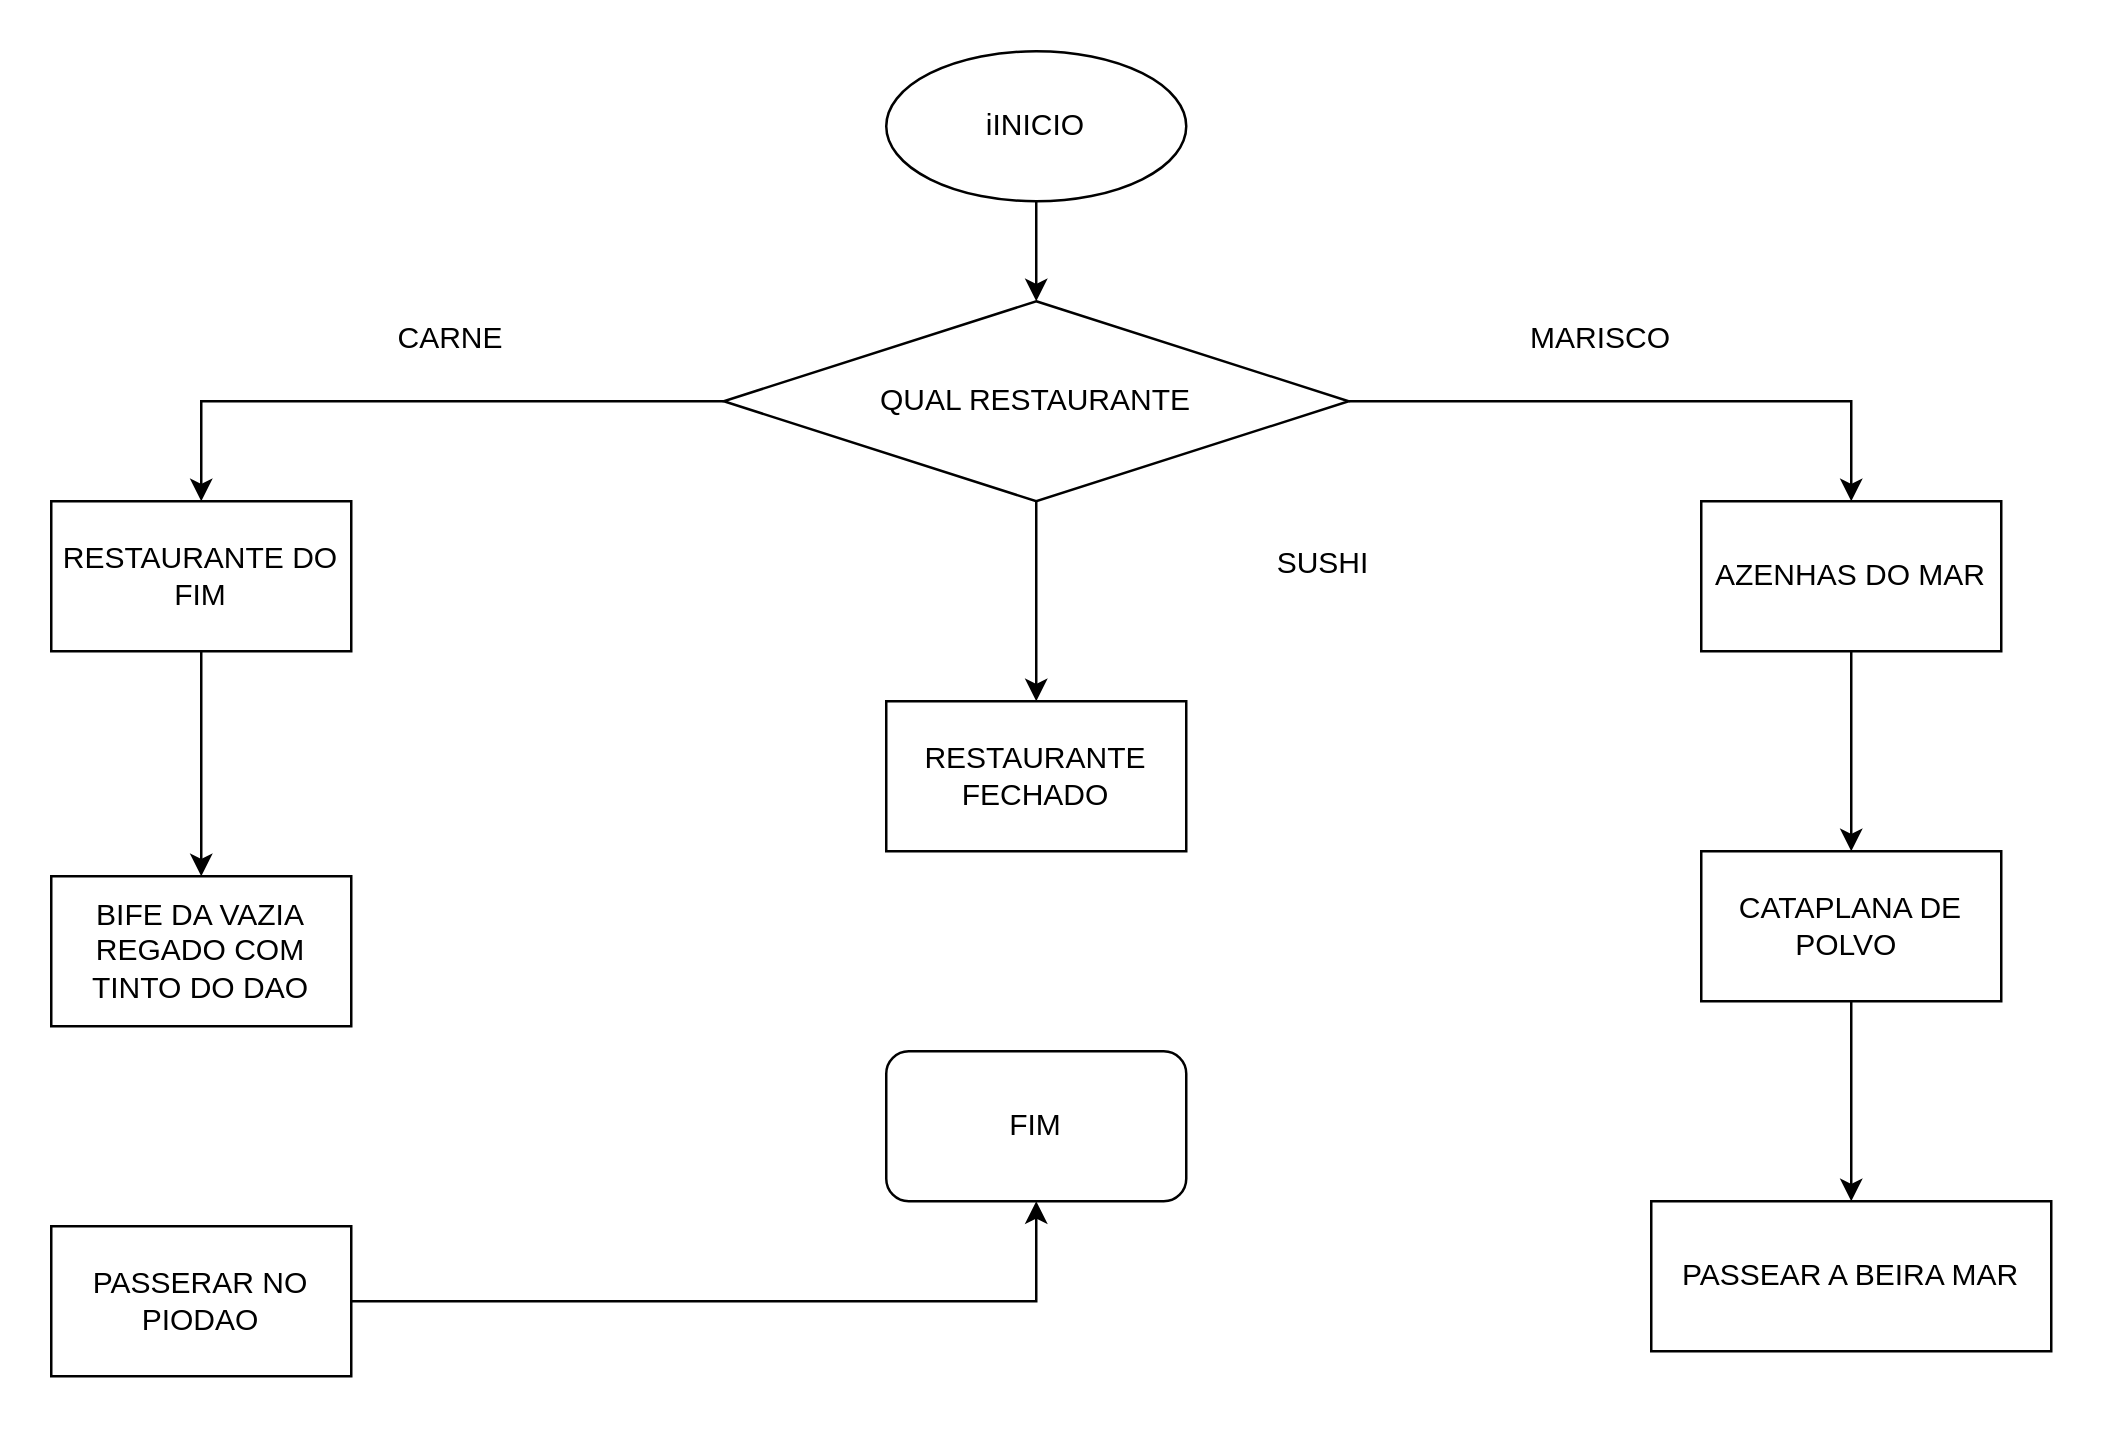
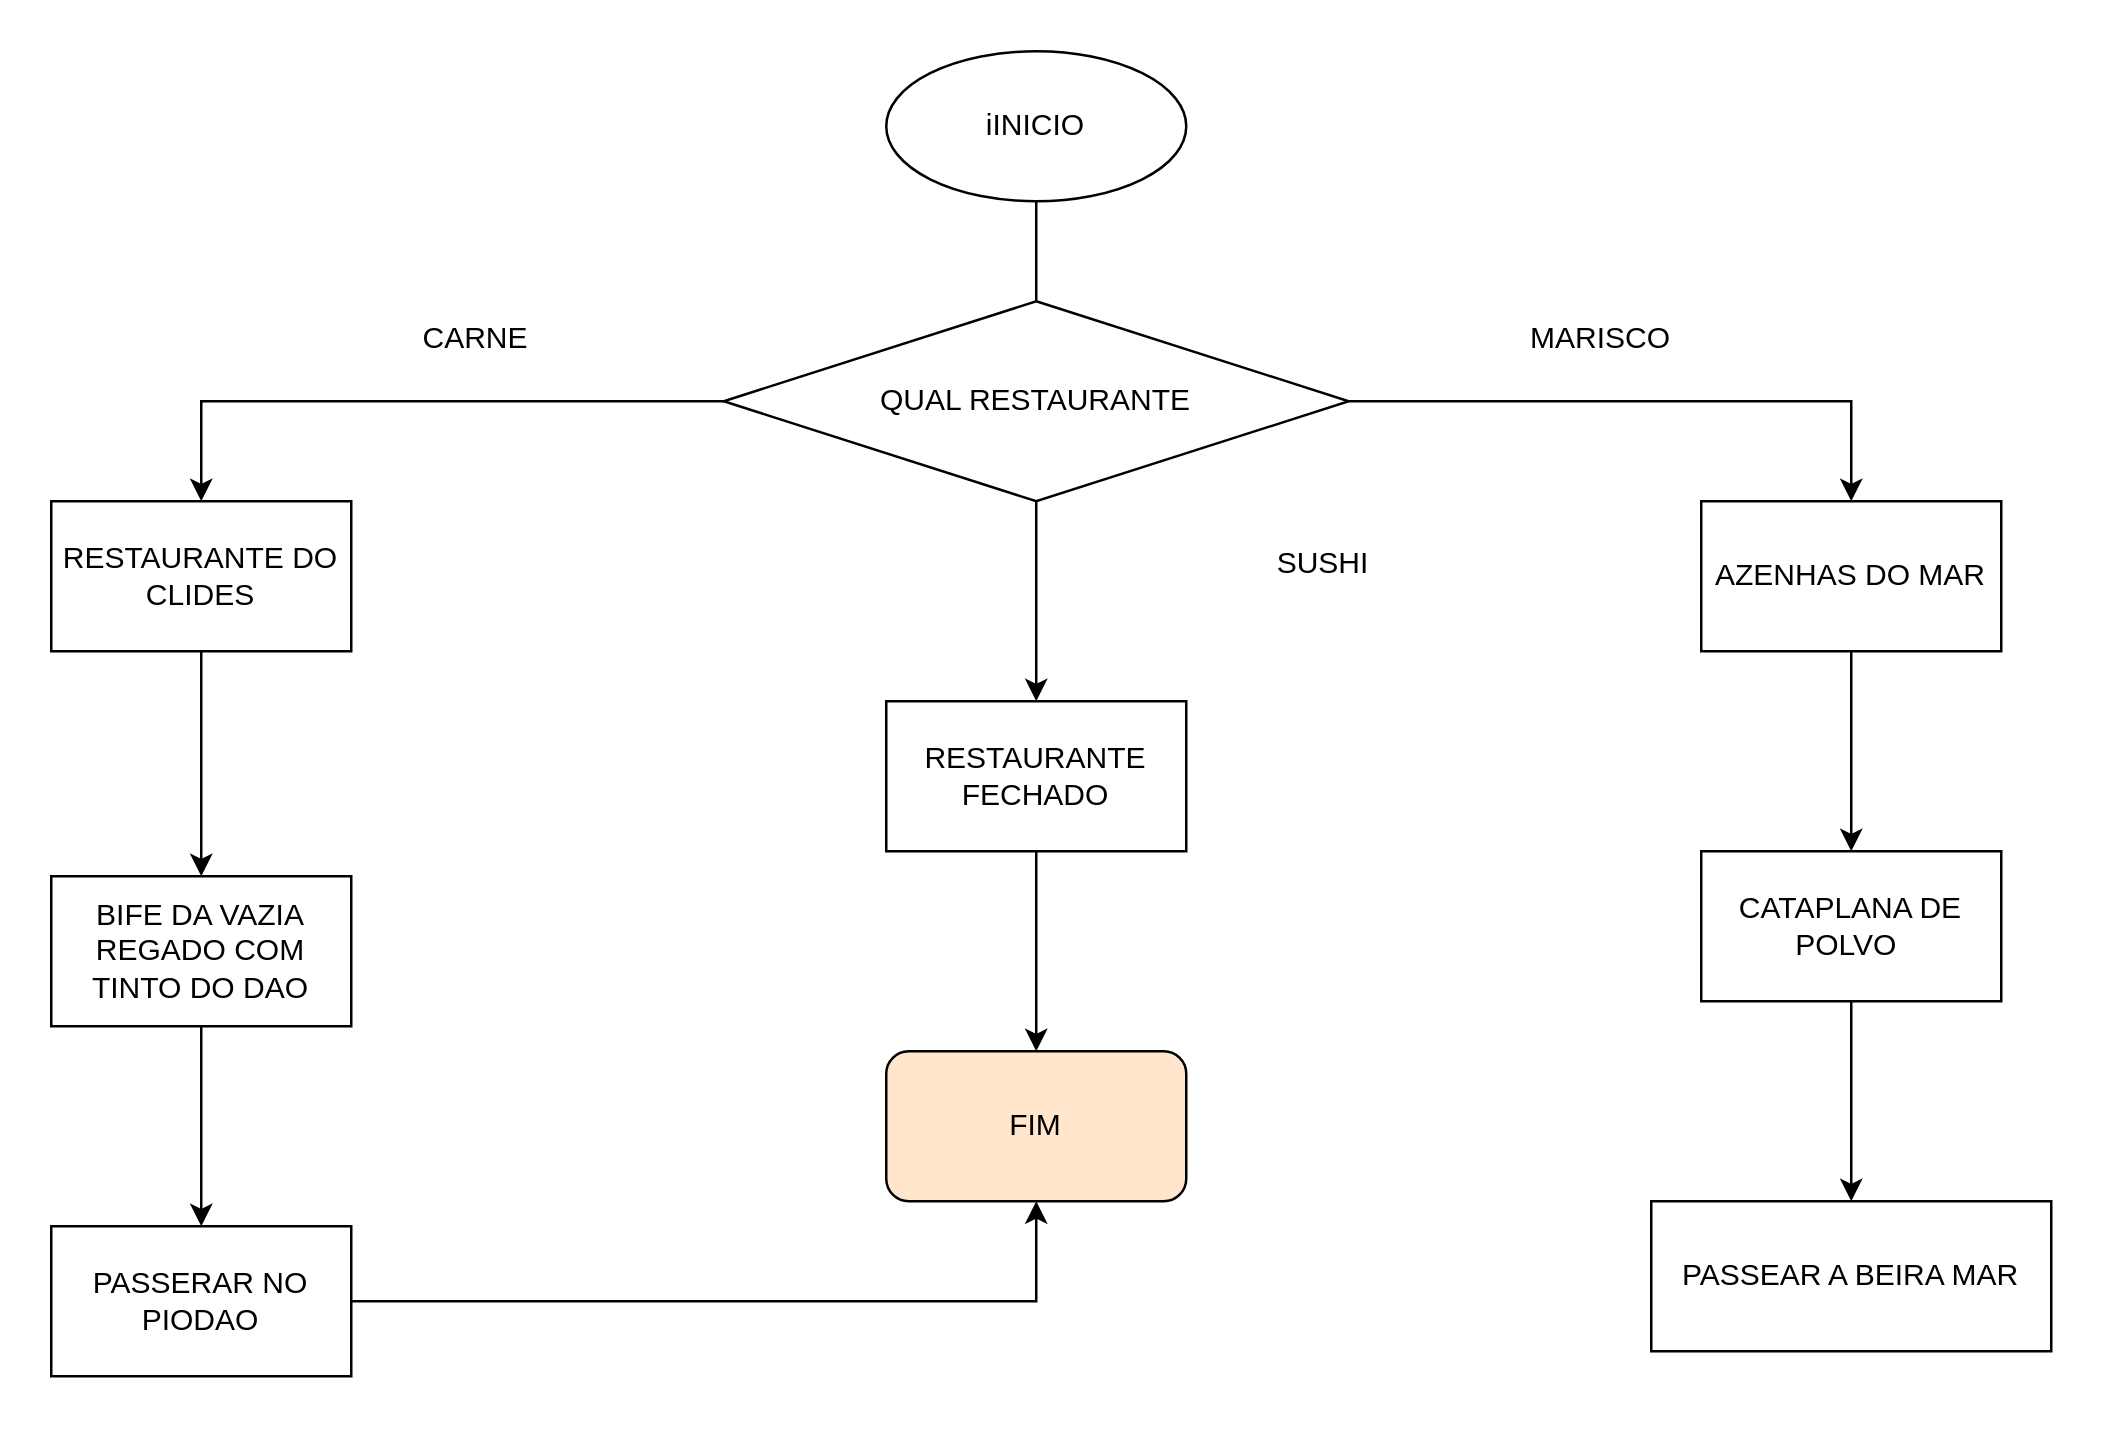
edge "iINICIO" -> "QUAL RESTAURANTE": arrowhead classic -> none
node "CARNE": moved (451, 339) -> (476, 339)
node "RESTAURANTE DO FIM": label "RESTAURANTE DO FIM" -> "RESTAURANTE DO CLIDES"
edge "RESTAURANTE FECHADO" -> "FIM": added
edge "BIFE DA VAZIA REGADO COM TINTO DO DAO" -> "PASSERAR NO PIODAO": added
node "FIM": fillcolor #ffffff -> #ffe6cc
